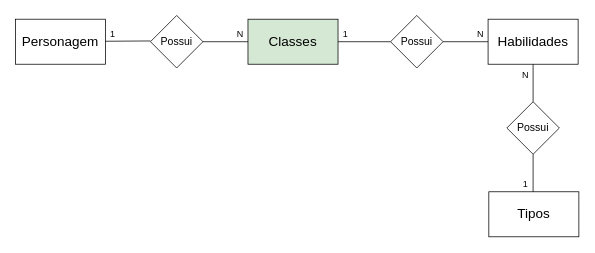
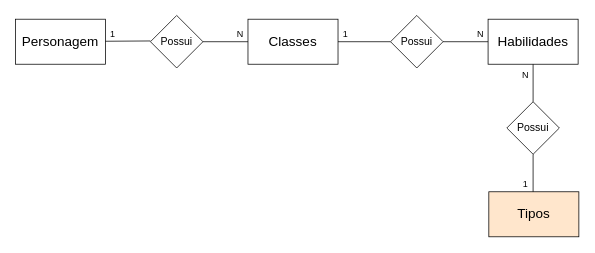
node "Classes": fillcolor #d5e8d4 -> #ffffff
node "Tipos": fillcolor #ffffff -> #ffe6cc
